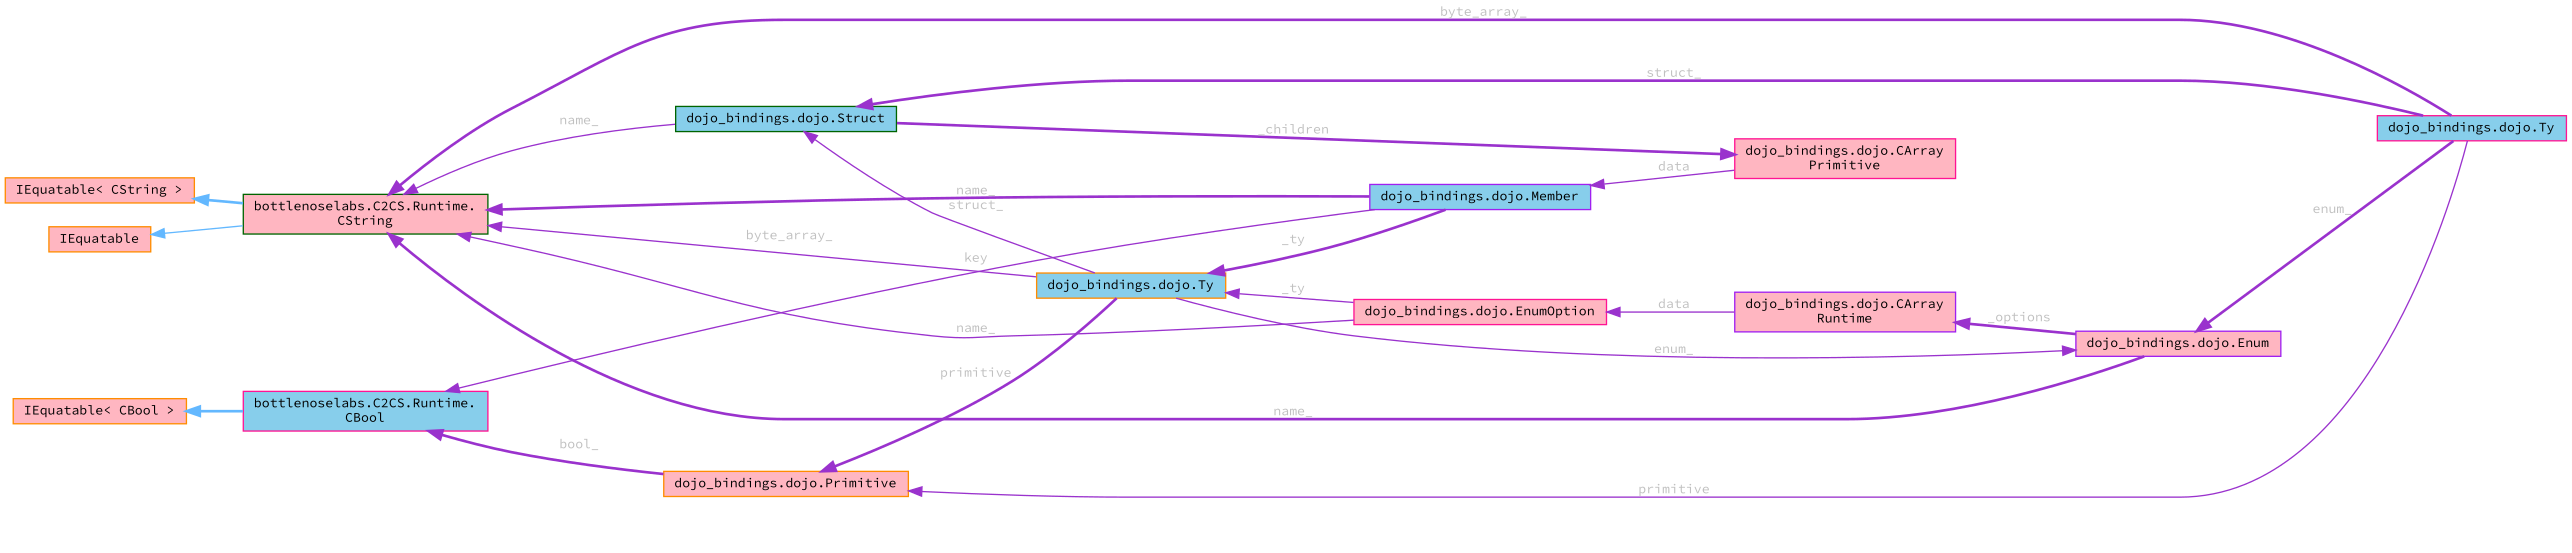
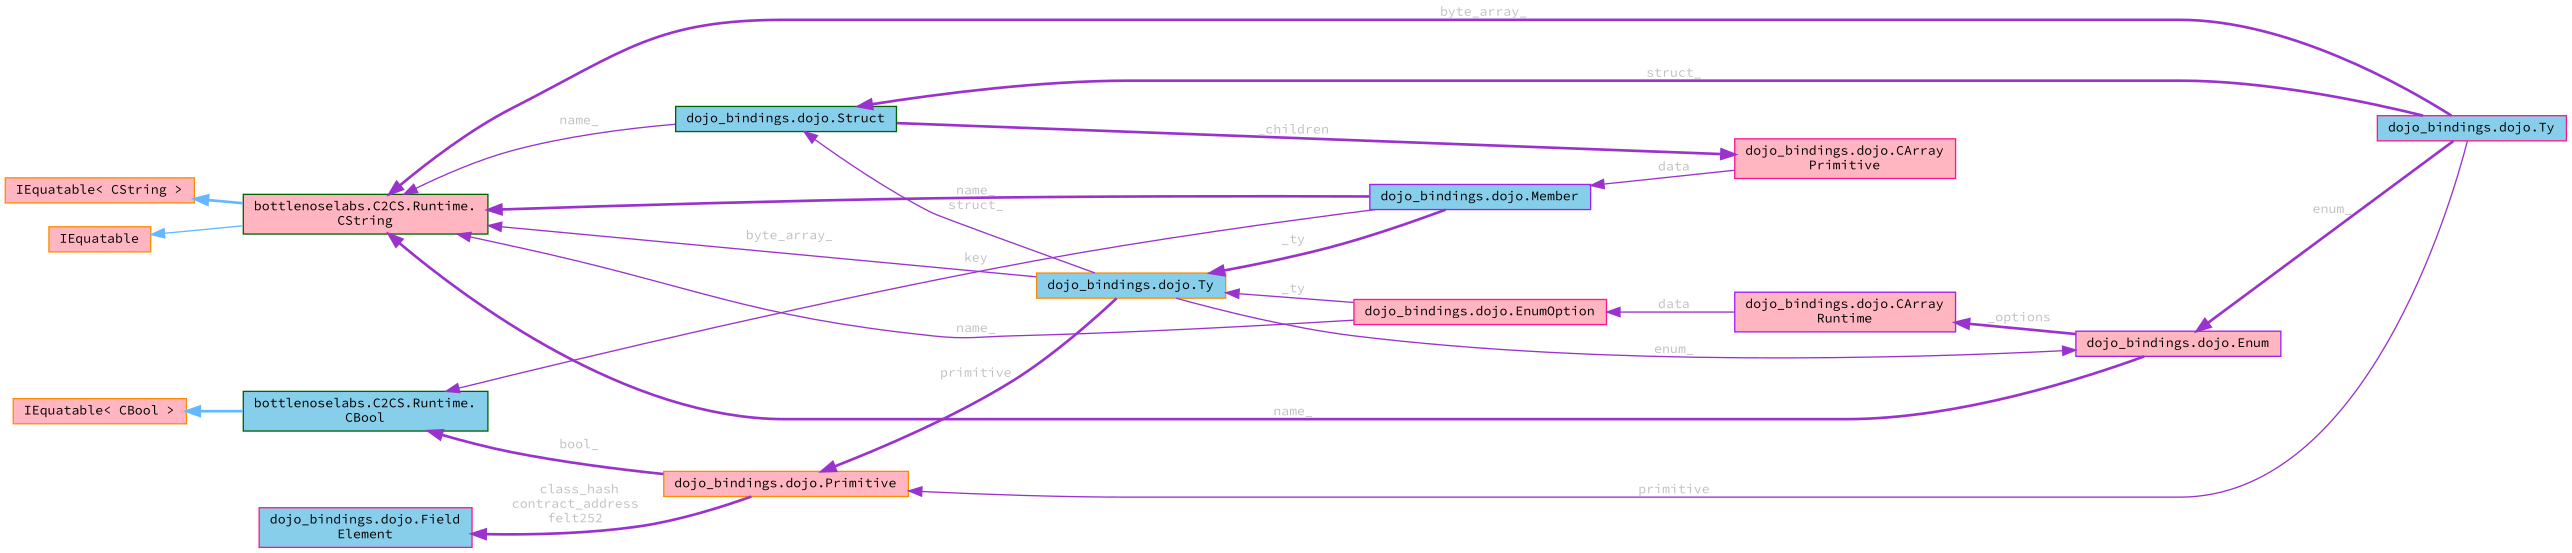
node "bottlenoselabs.C2CS.Runtime. CBool": color deeppink -> darkgreen
node "dojo_bindings.dojo.Field Element": added
